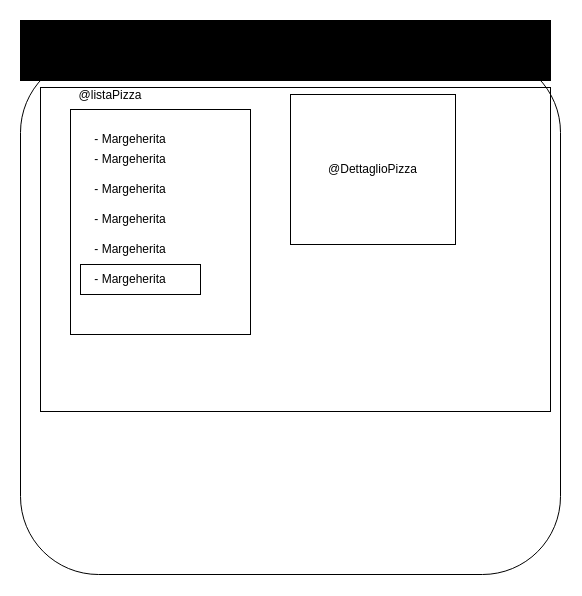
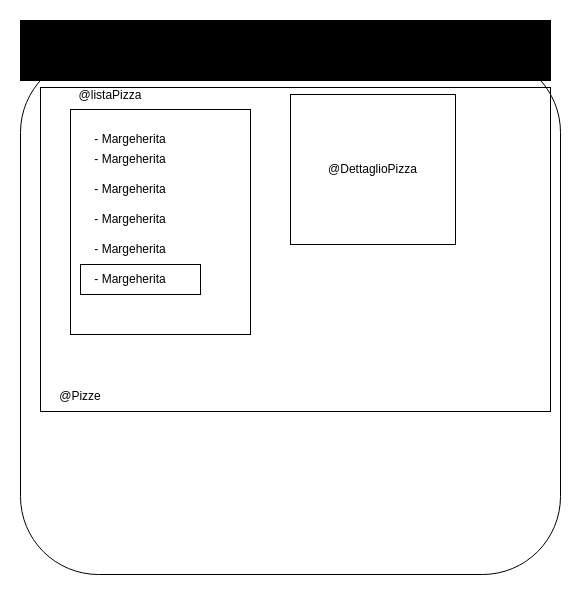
node "@Pizze": added
